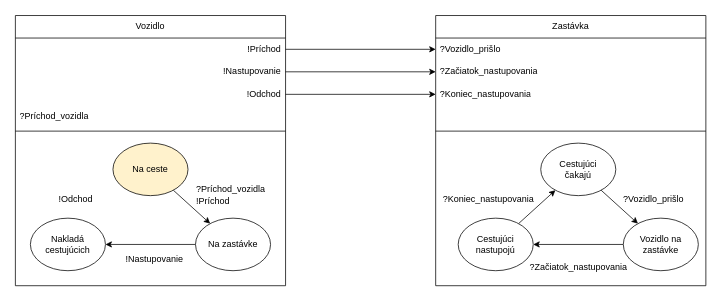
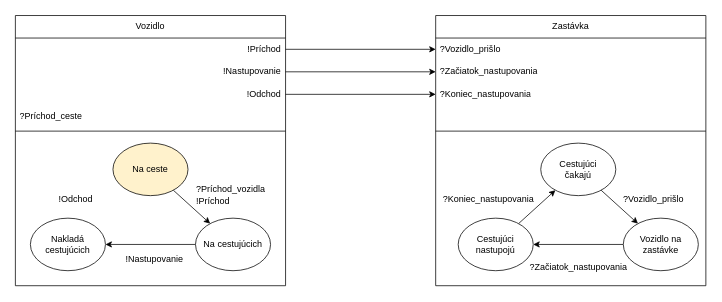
node "?Príchod_vozidla": label "?Príchod_vozidla" -> "?Príchod_ceste"
node "Na zastávke": label "Na zastávke" -> "Na cestujúcich"
